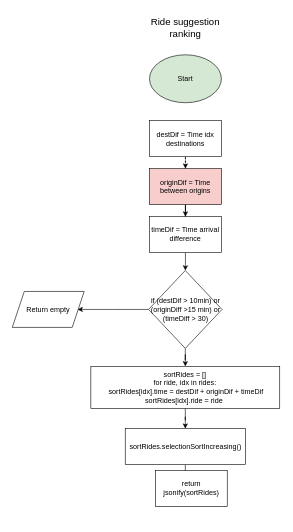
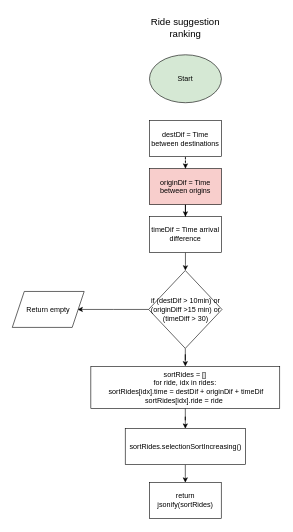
node "destDif = Time idx destinations": label "destDif = Time idx destinations" -> "destDif = Time between destinations"
node "return jsonify(sortRides)": moved (192, 489) -> (186, 501)
